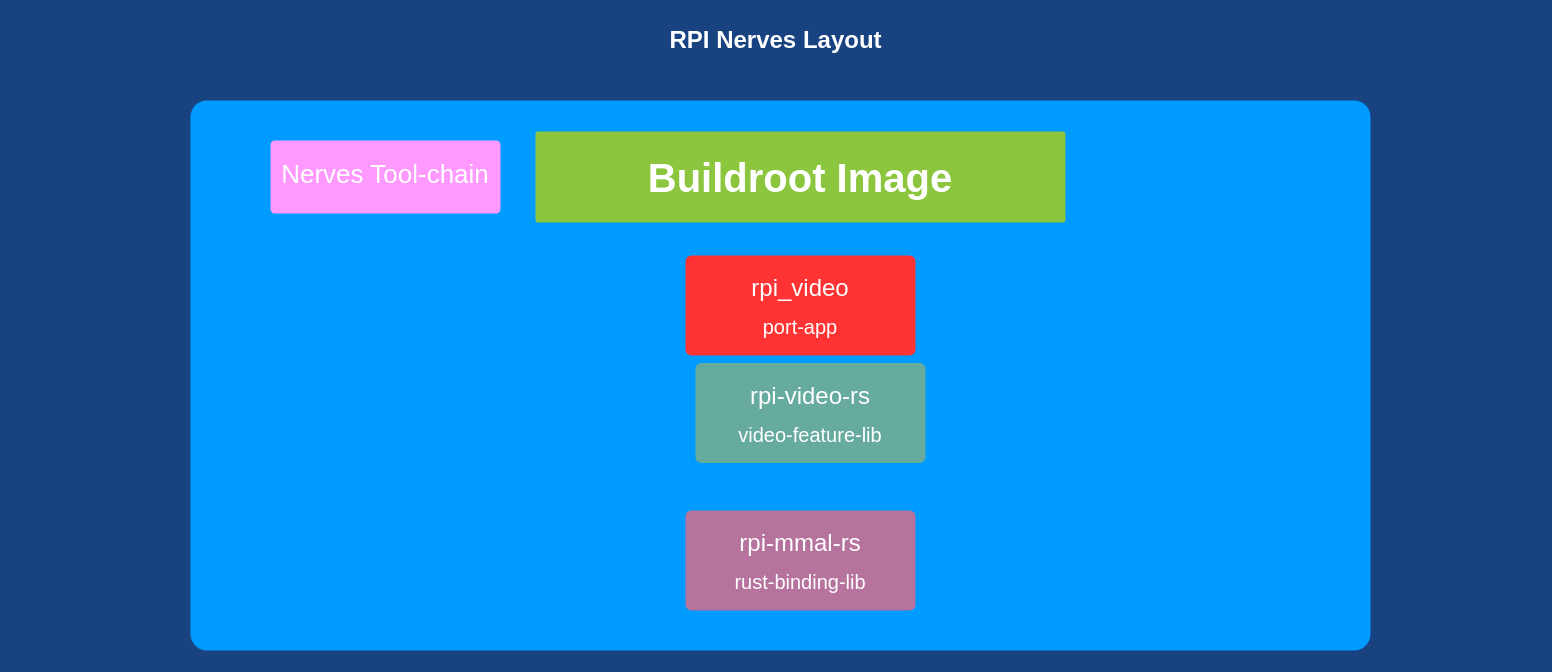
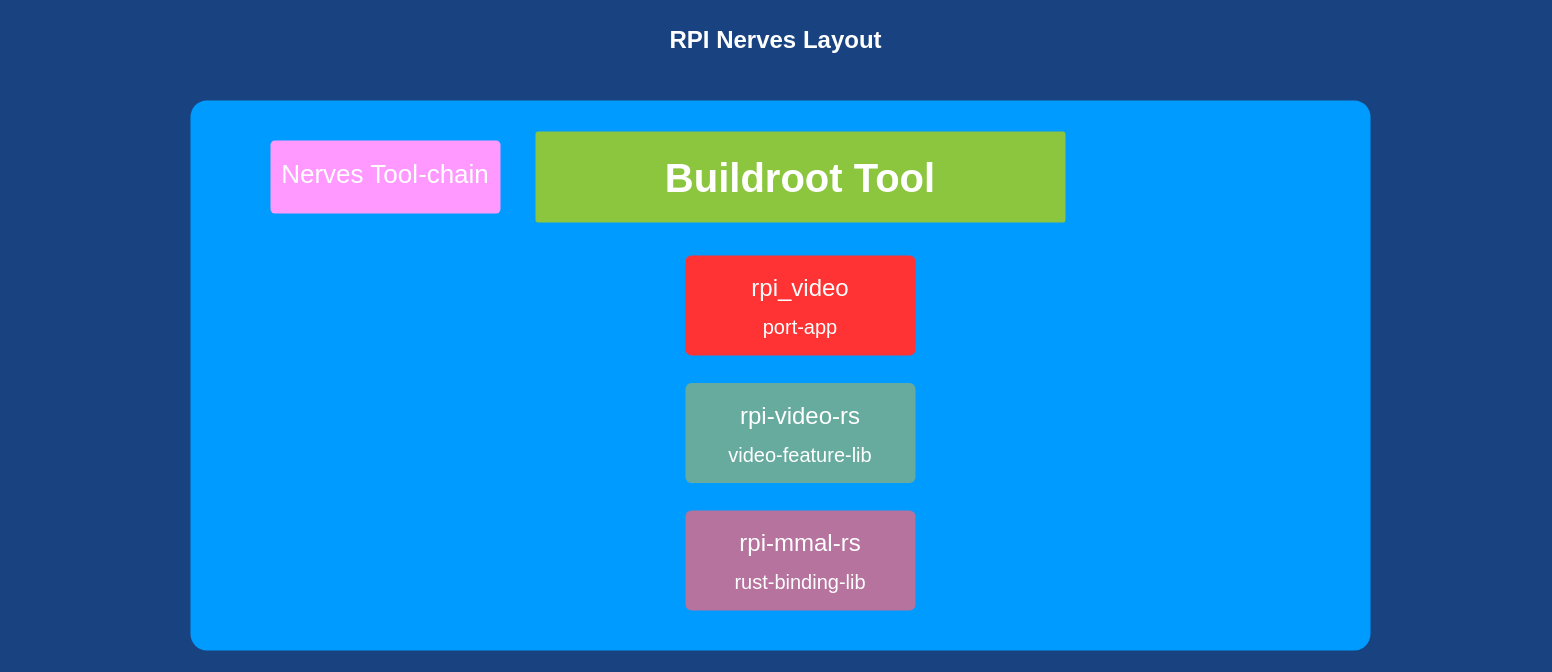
node "Buildroot Image": label "Buildroot Image" -> "Buildroot Tool"
node "rpi-video-rs video-feature-lib": moved (811, 413) -> (801, 433)
